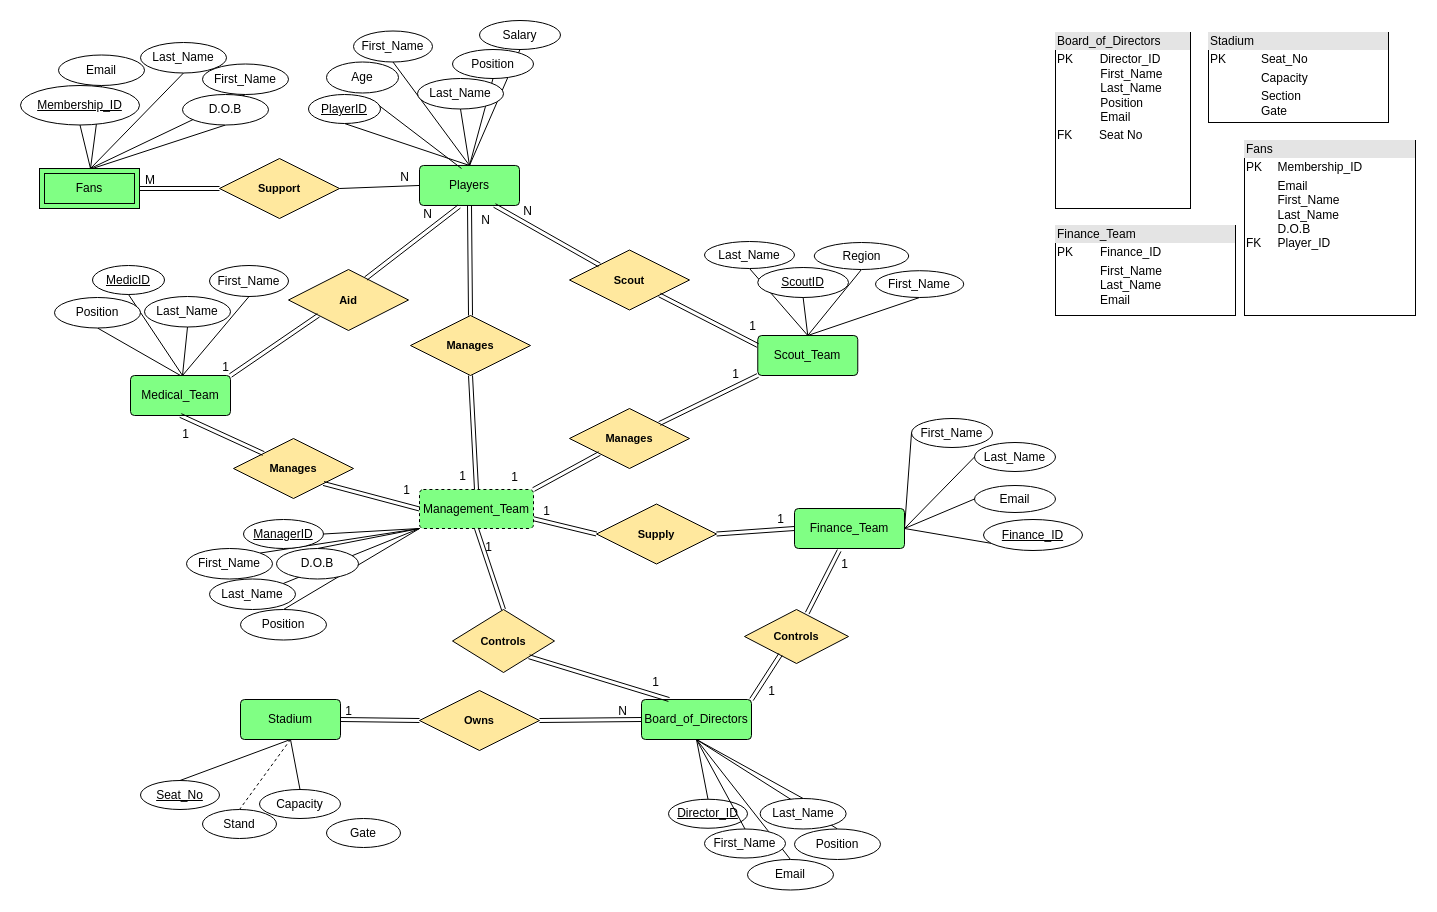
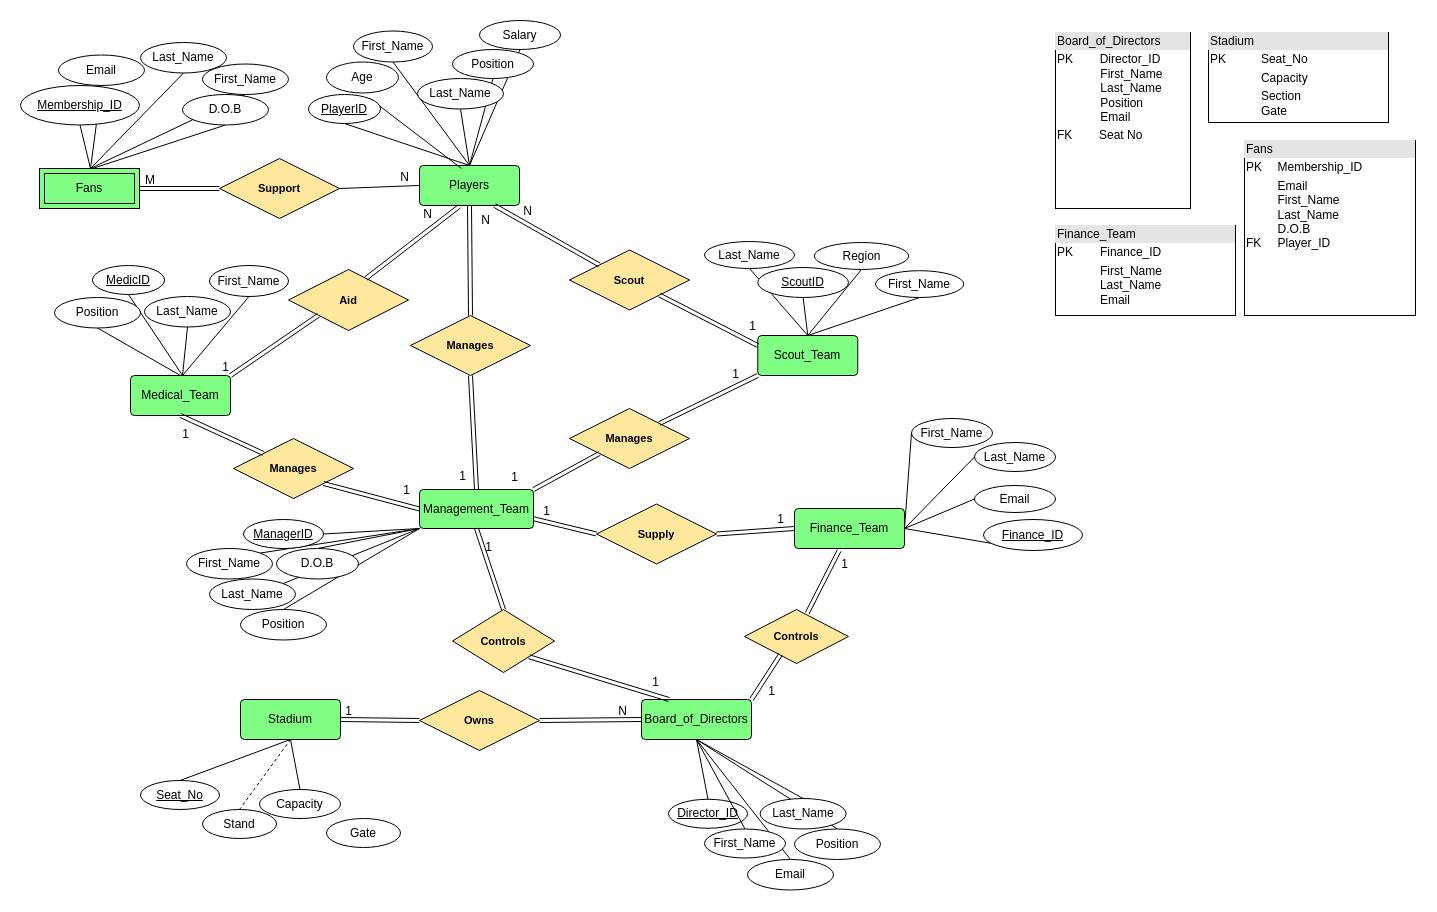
node "Management_Team": style dashed -> solid
